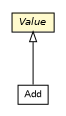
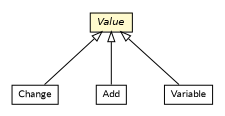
node "Change": added
node "Variable": added
